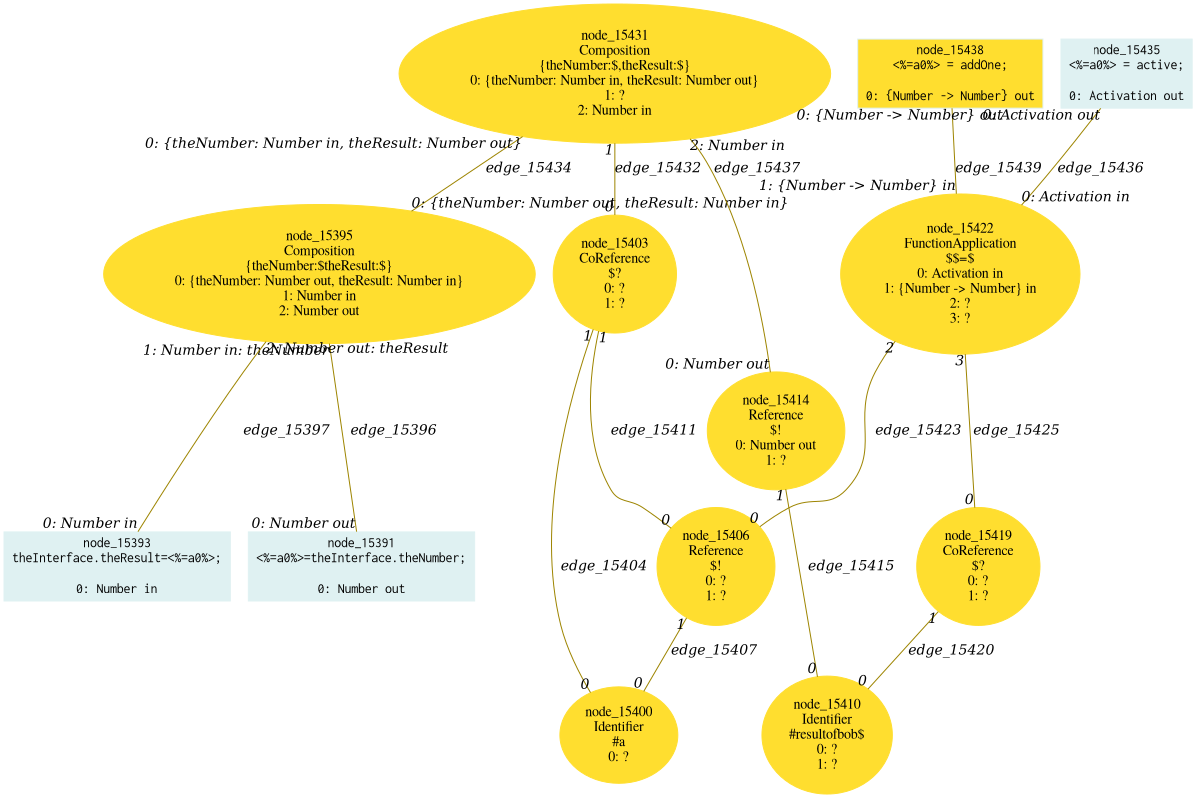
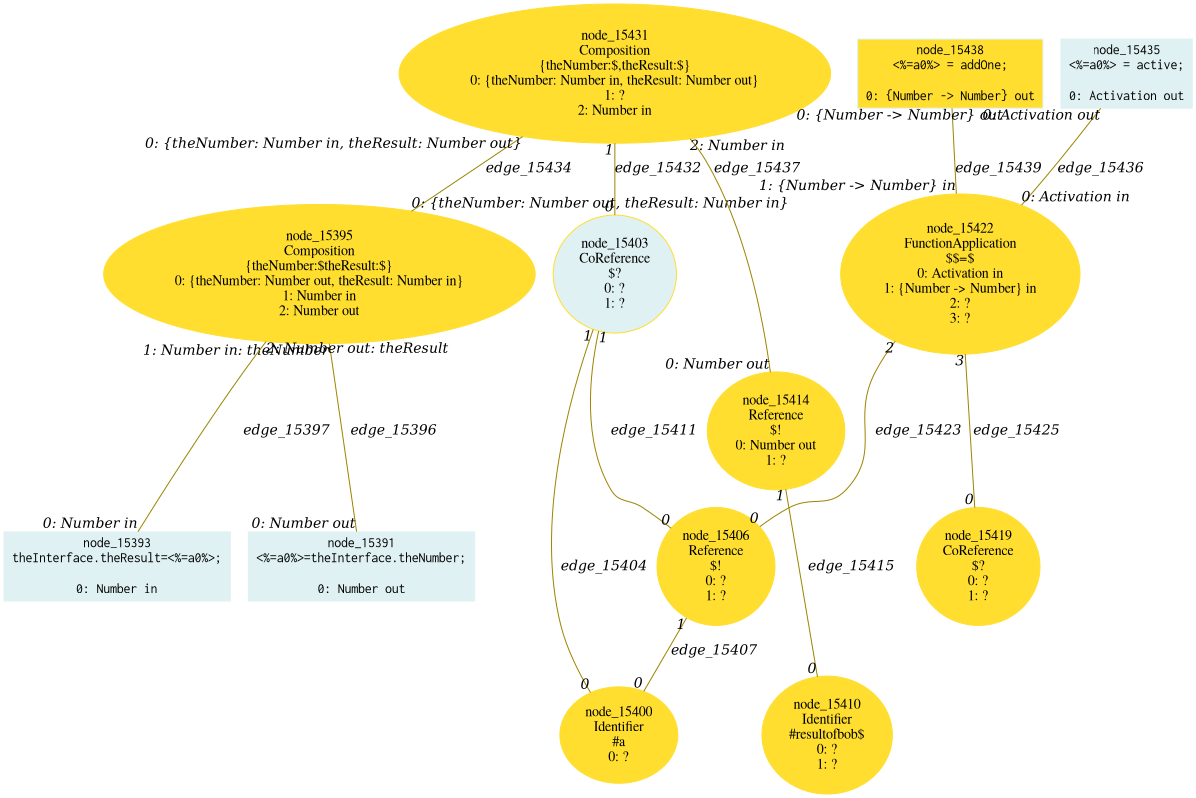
node "node_15403 CoReference $? 0: ? 1: ?": fillcolor #ffde2f -> #dff1f2
edge "node_15419 CoReference $? 0: ? 1: ?" -- "node_15410 Identifier #resultofbob$ 0: ? 1: ?": removed, label "edge_15420"
